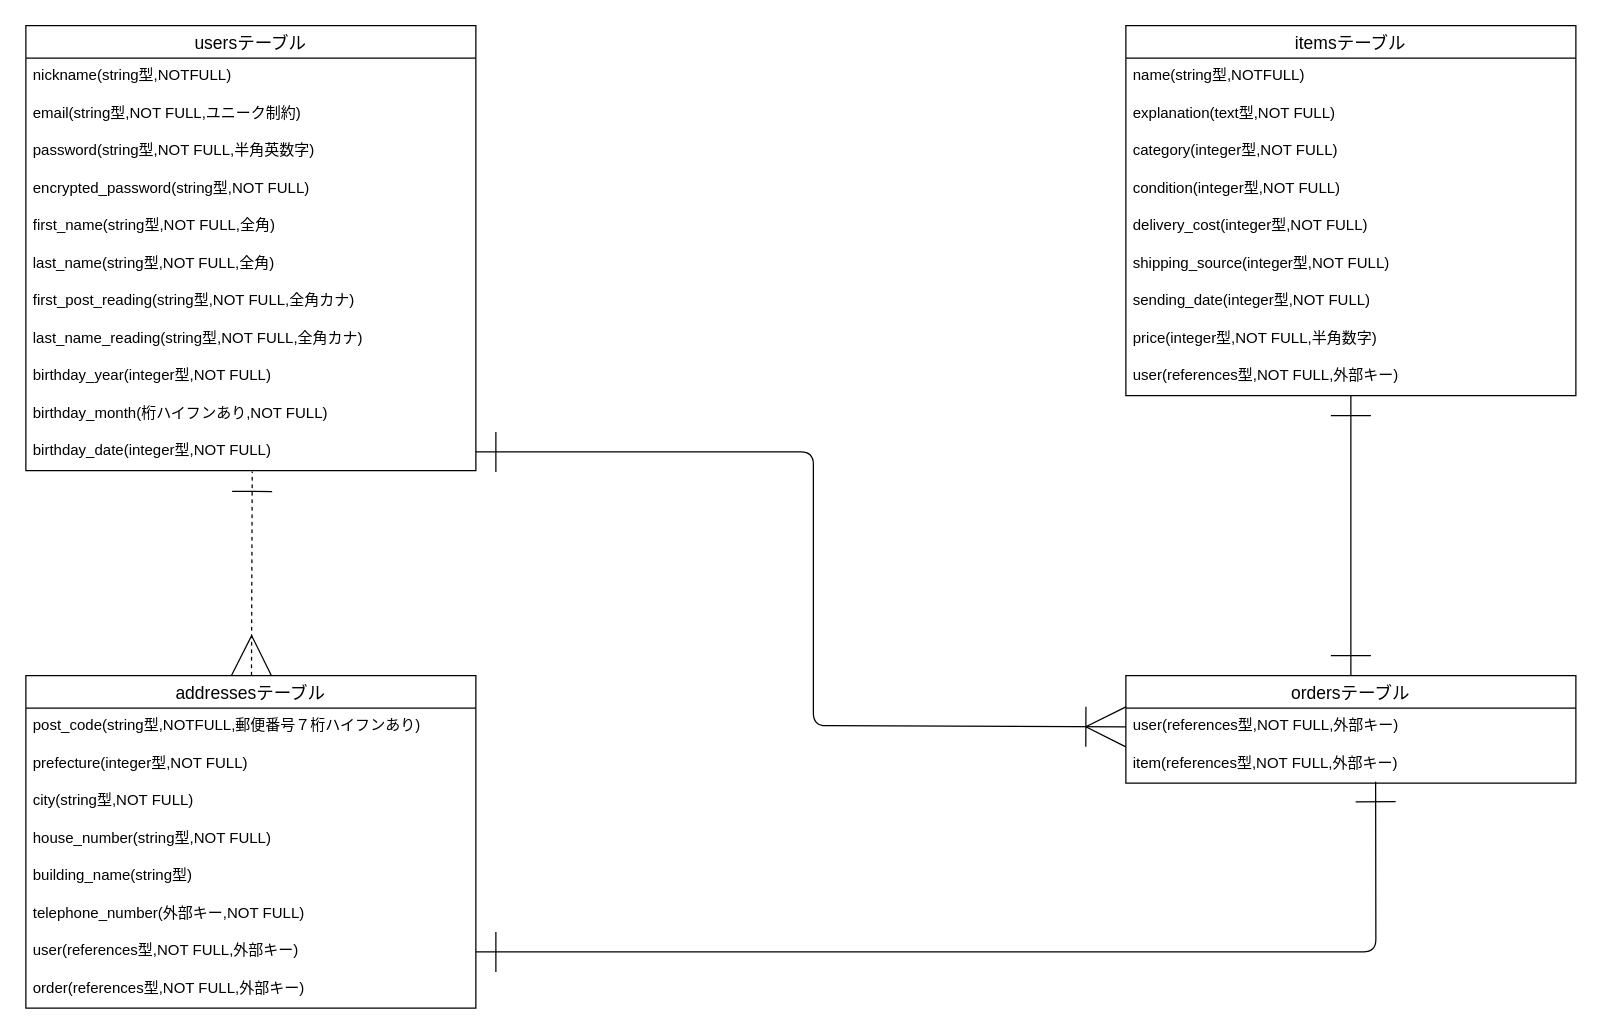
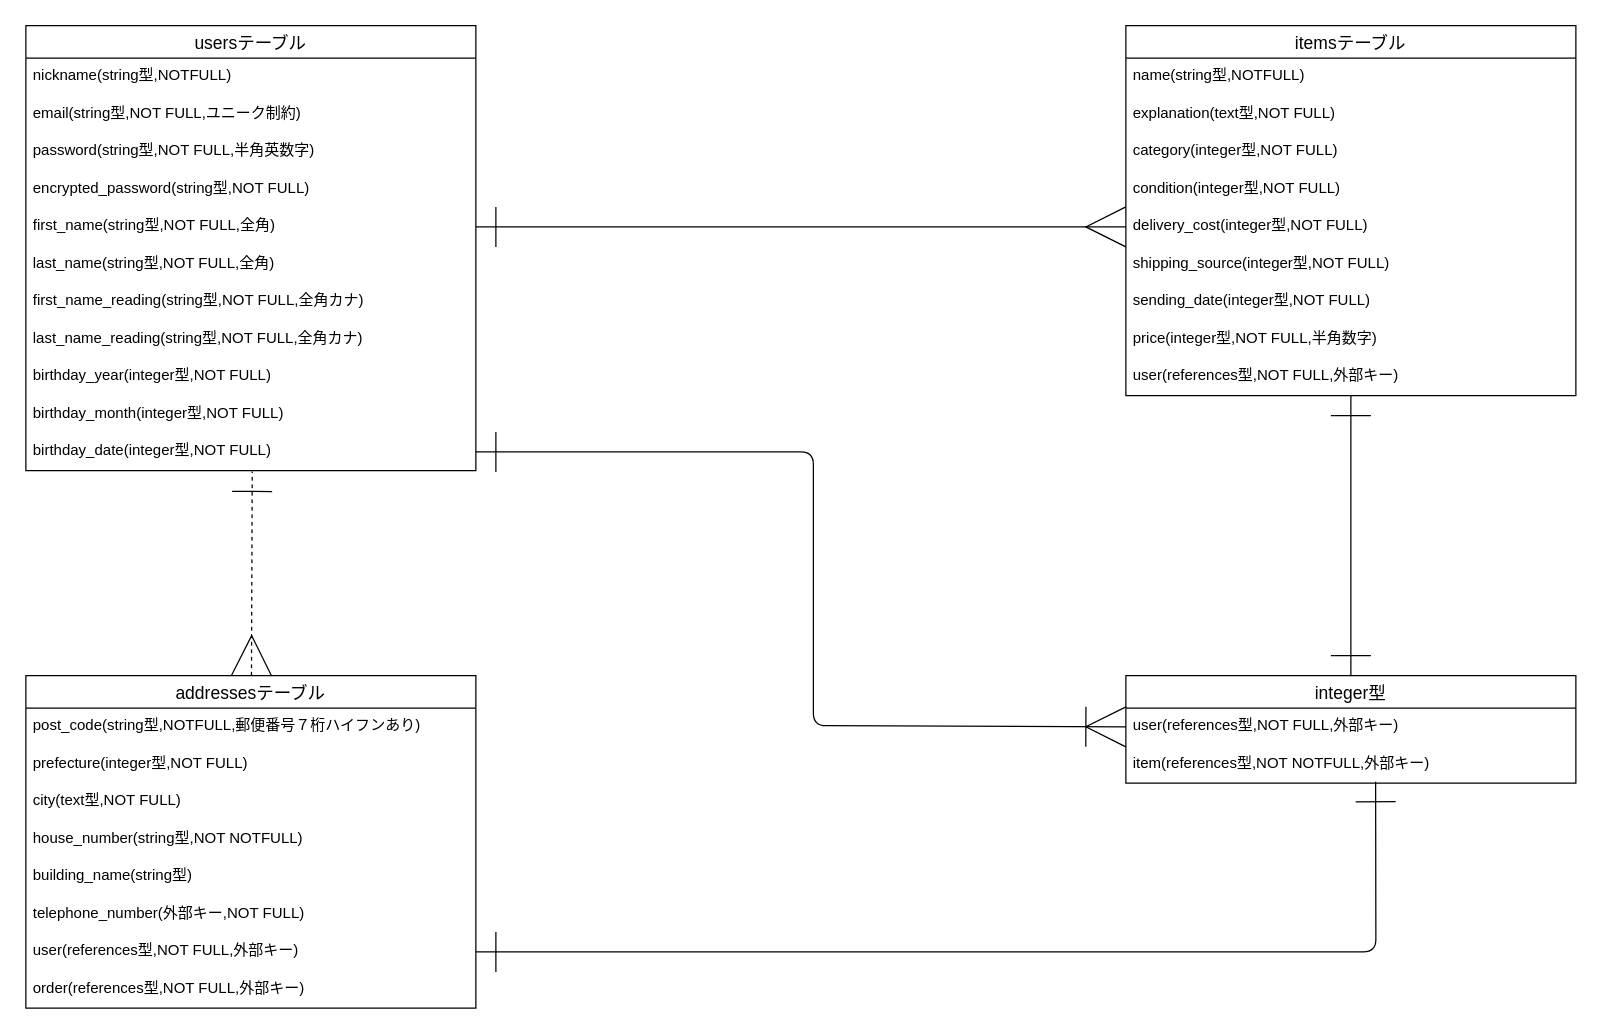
edge "first_name(string型,NOT FULL,全角)" -- "delivery_cost(integer型,NOT FULL)": added
node "first_post_reading(string型,NOT FULL,全角カナ)": label "first_post_reading(string型,NOT FULL,全角カナ)" -> "first_name_reading(string型,NOT FULL,全角カナ)"
node "birthday_month(桁ハイフンあり,NOT FULL)": label "birthday_month(桁ハイフンあり,NOT FULL)" -> "birthday_month(integer型,NOT FULL)"
node "ordersテーブル": label "ordersテーブル" -> "integer型"
node "item(references型,NOT FULL,外部キー)": label "item(references型,NOT FULL,外部キー)" -> "item(references型,NOT NOTFULL,外部キー)"
node "city(string型,NOT FULL)": label "city(string型,NOT FULL)" -> "city(text型,NOT FULL)"
node "house_number(string型,NOT FULL)": label "house_number(string型,NOT FULL)" -> "house_number(string型,NOT NOTFULL)"
